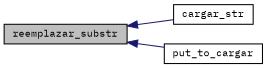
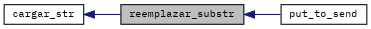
edge "cargar_str" -> "reemplazar_substr": reversed
node "put_to_cargar": label "put_to_cargar" -> "put_to_send"
